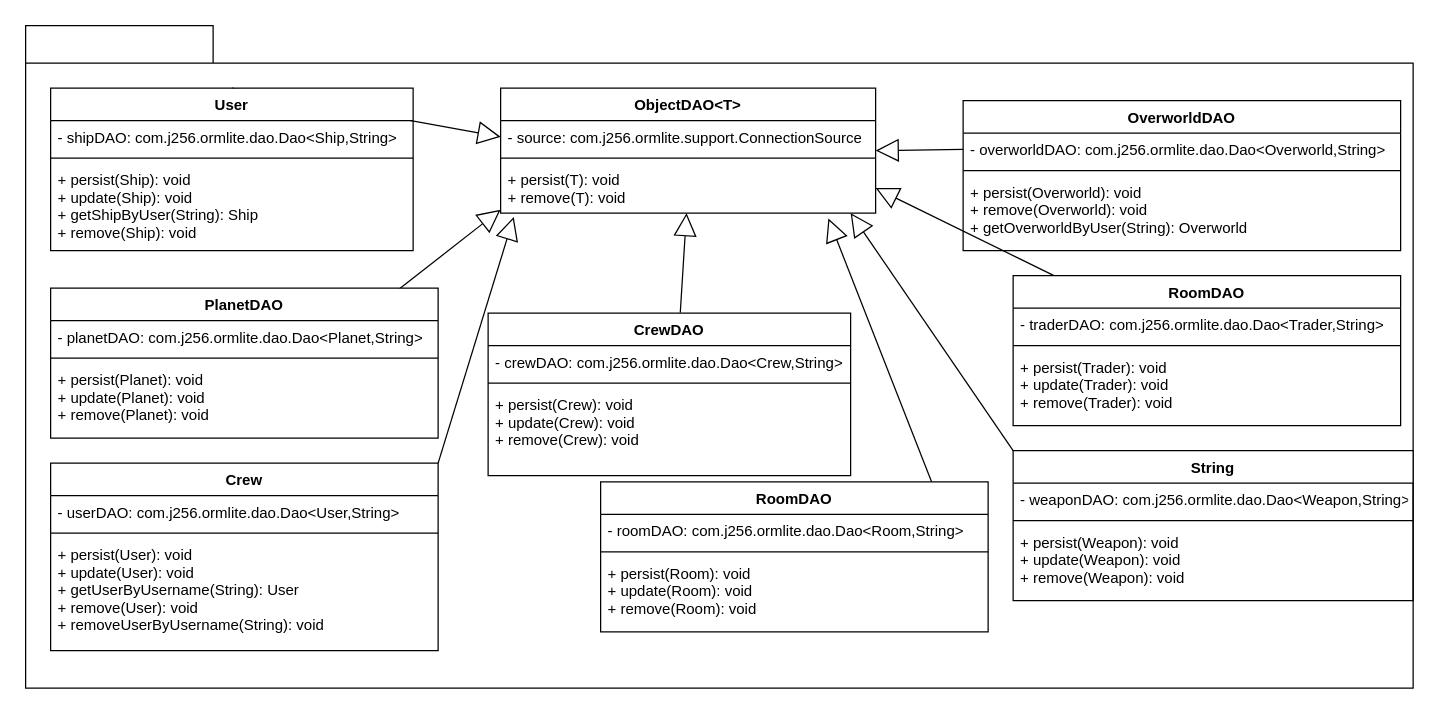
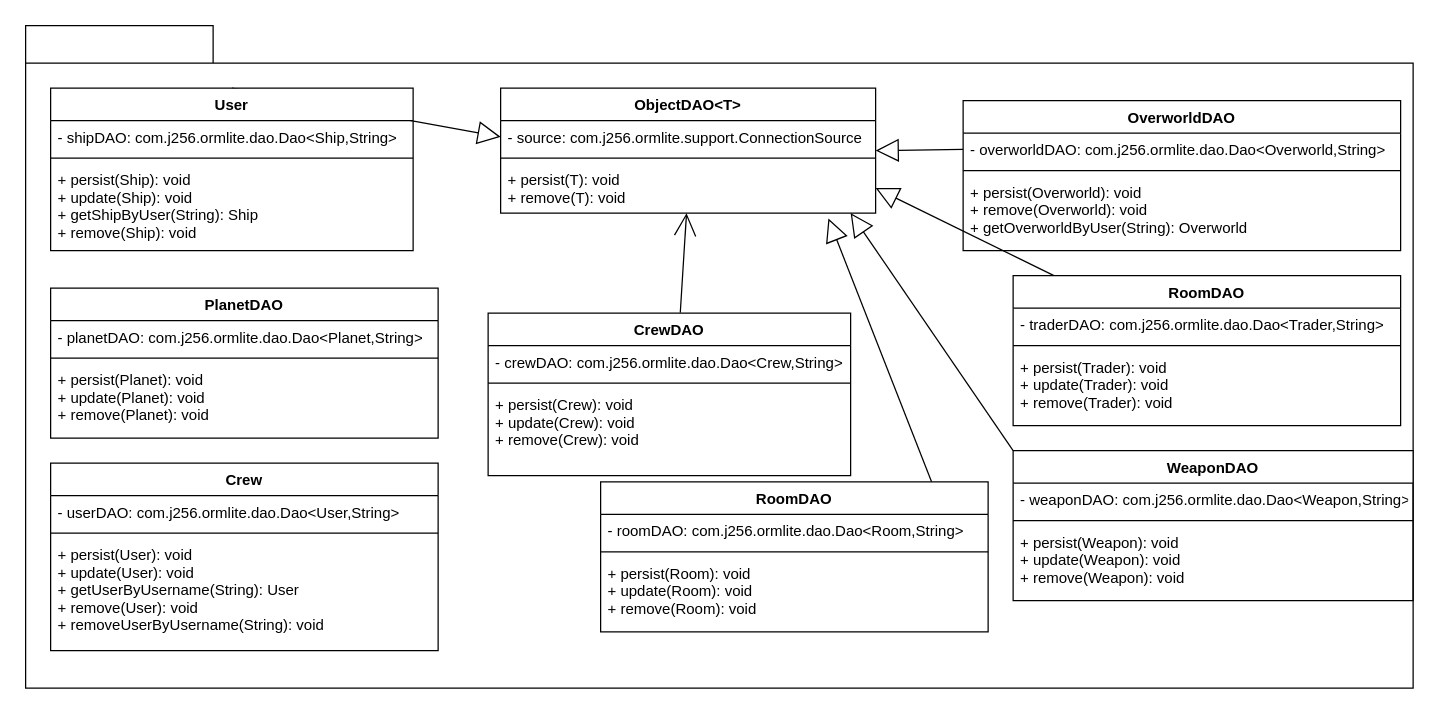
edge "CrewDAO" -> "+ persist(T): void + remove(T): void": arrowhead block -> open
edge "PlanetDAO" -> "+ persist(T): void + remove(T): void": removed
edge "Crew" -> "+ persist(T): void + remove(T): void": removed
node "String": label "String" -> "WeaponDAO"
